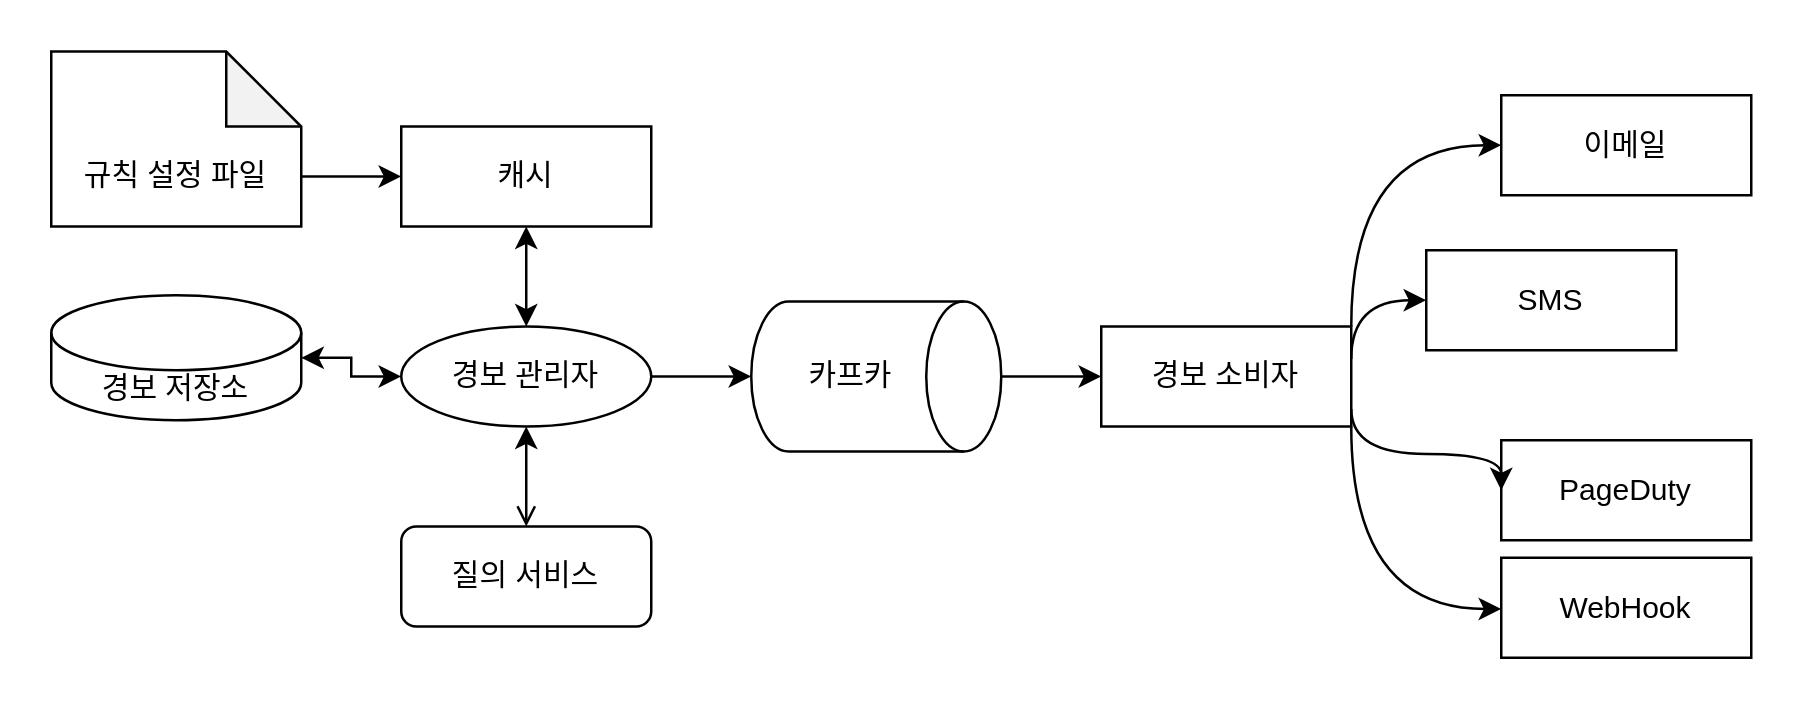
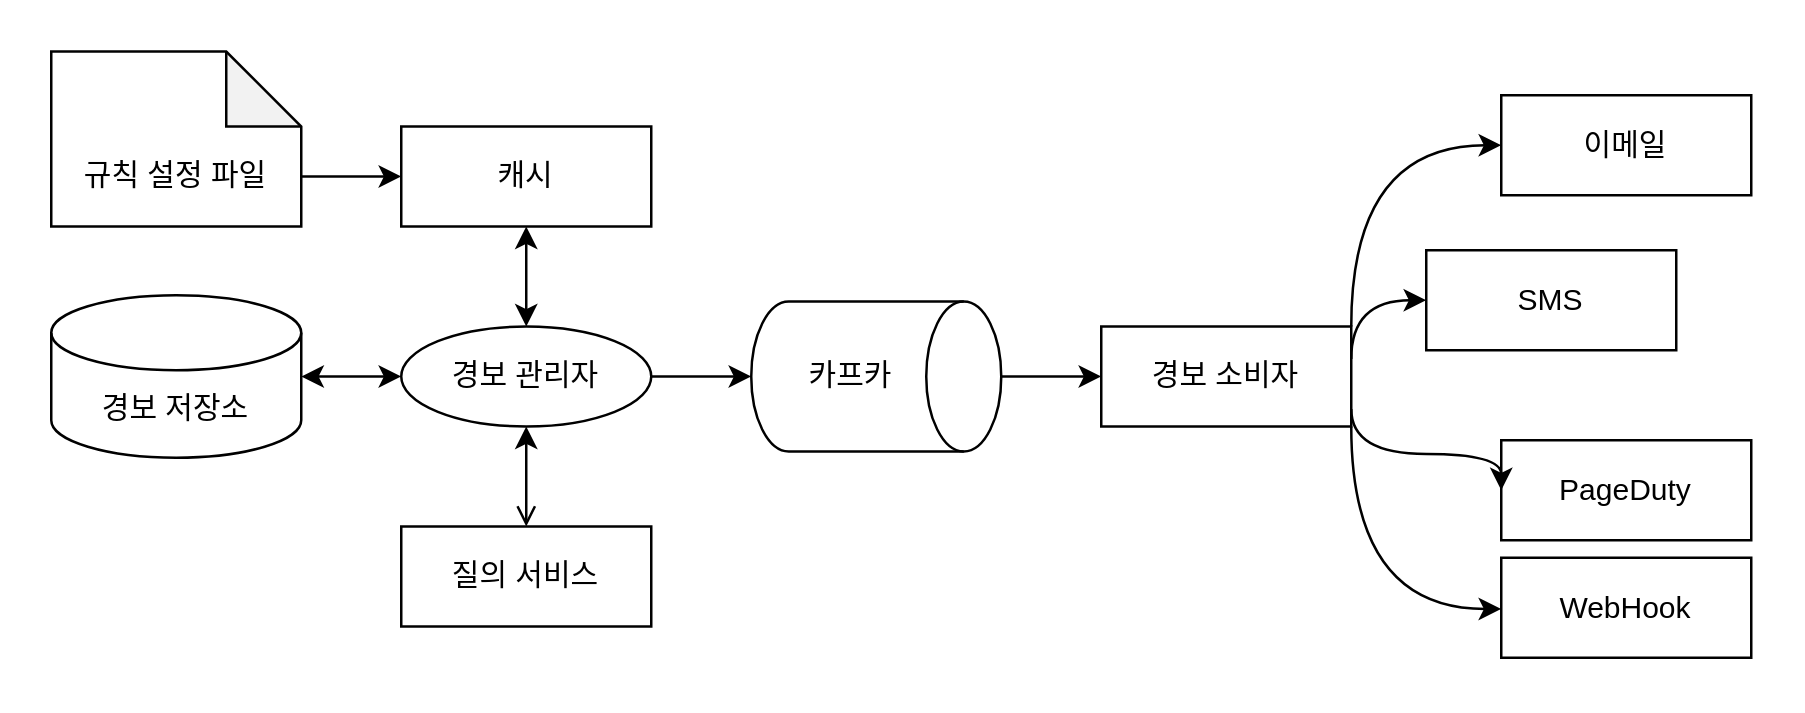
node "경보 저장소": size 250x125 -> 250x163
node "질의 서비스": shape rounded rectangle -> rectangle
